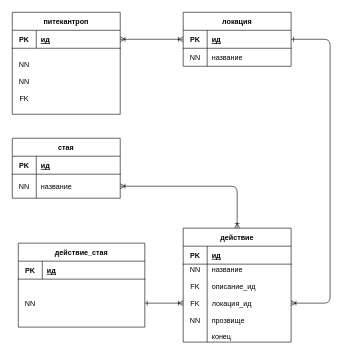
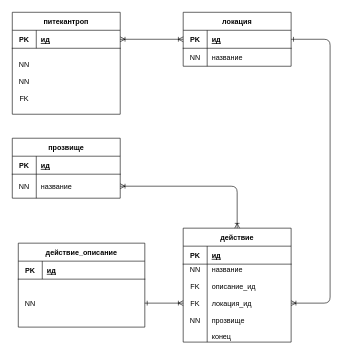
node "стая": label "стая" -> "прозвище"
node "действие_стая": label "действие_стая" -> "действие_описание"
